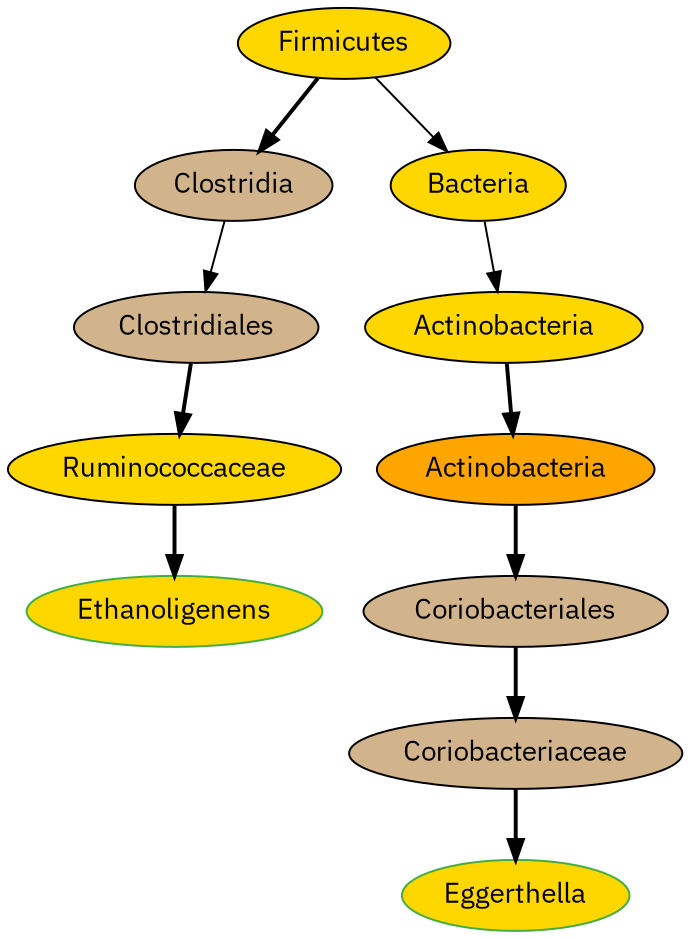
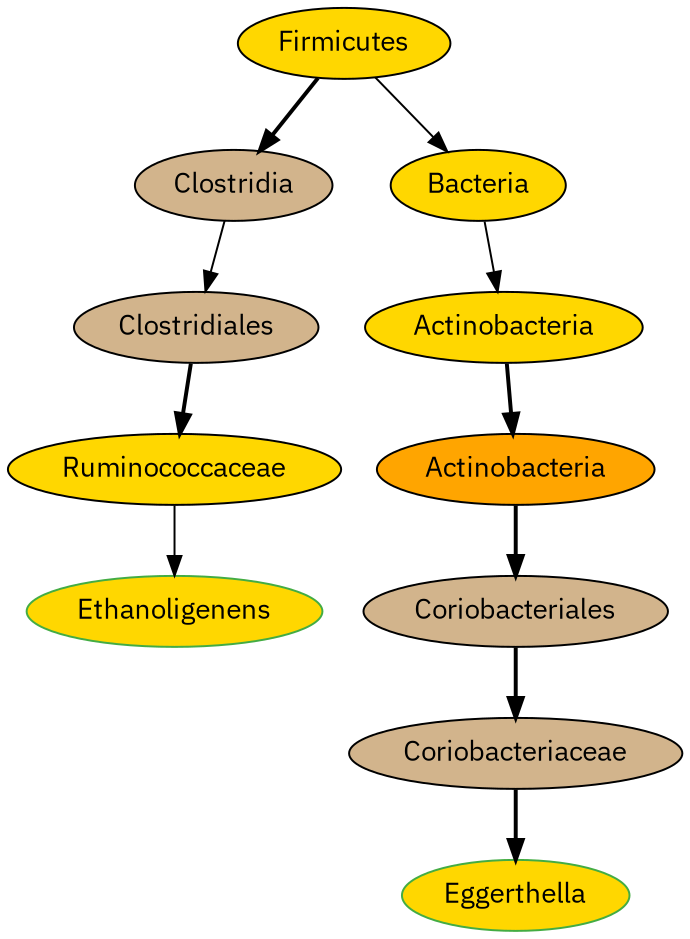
edge "Ruminococcaceae" -> "Ethanoligenens": style bold -> solid
